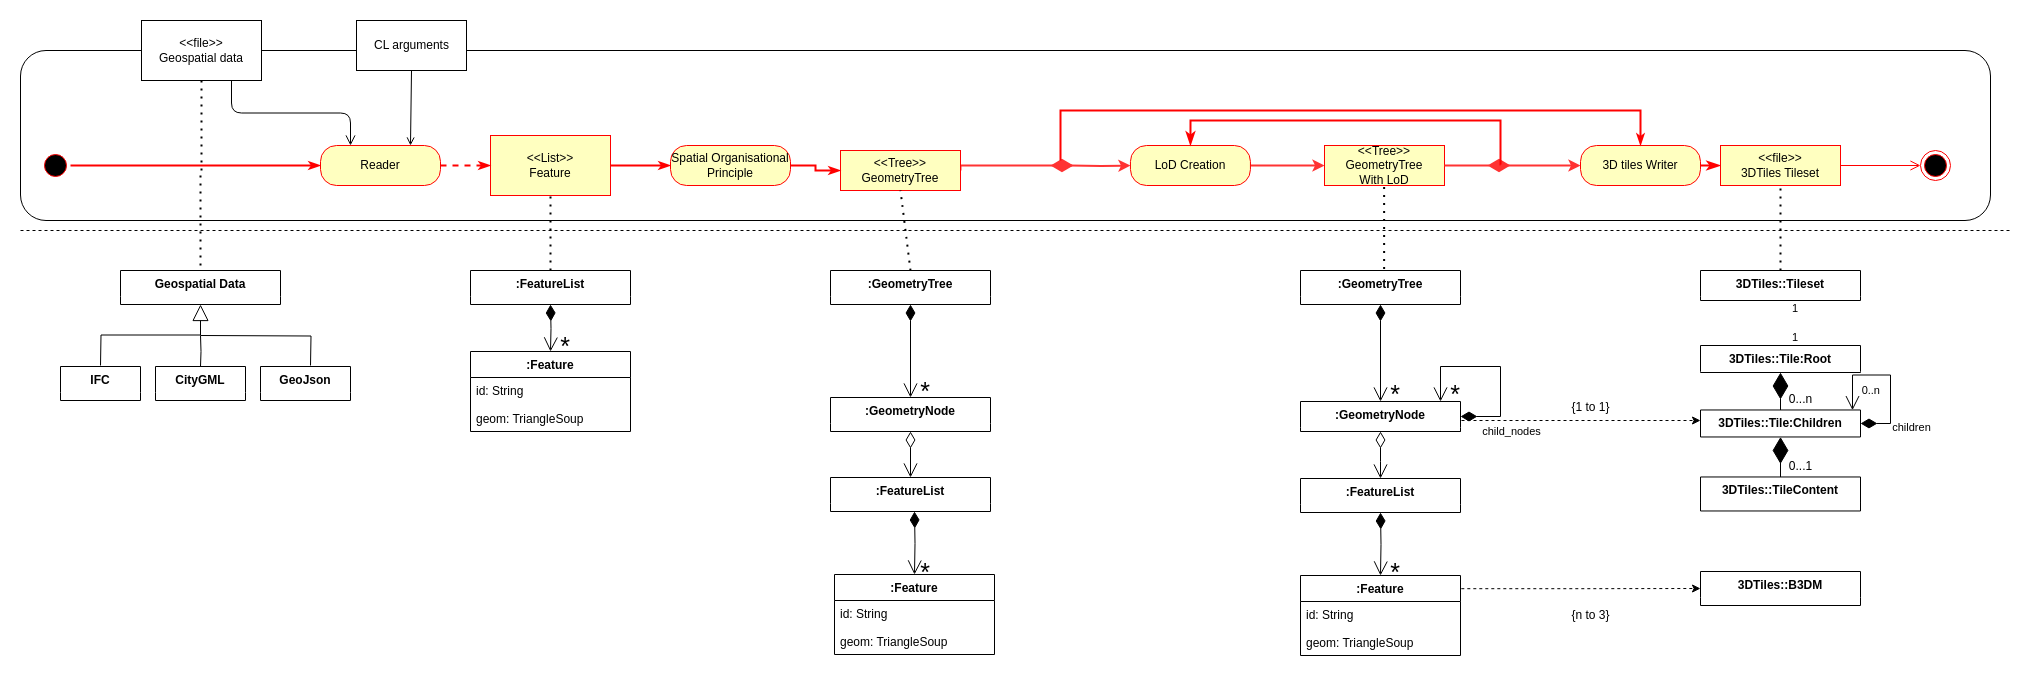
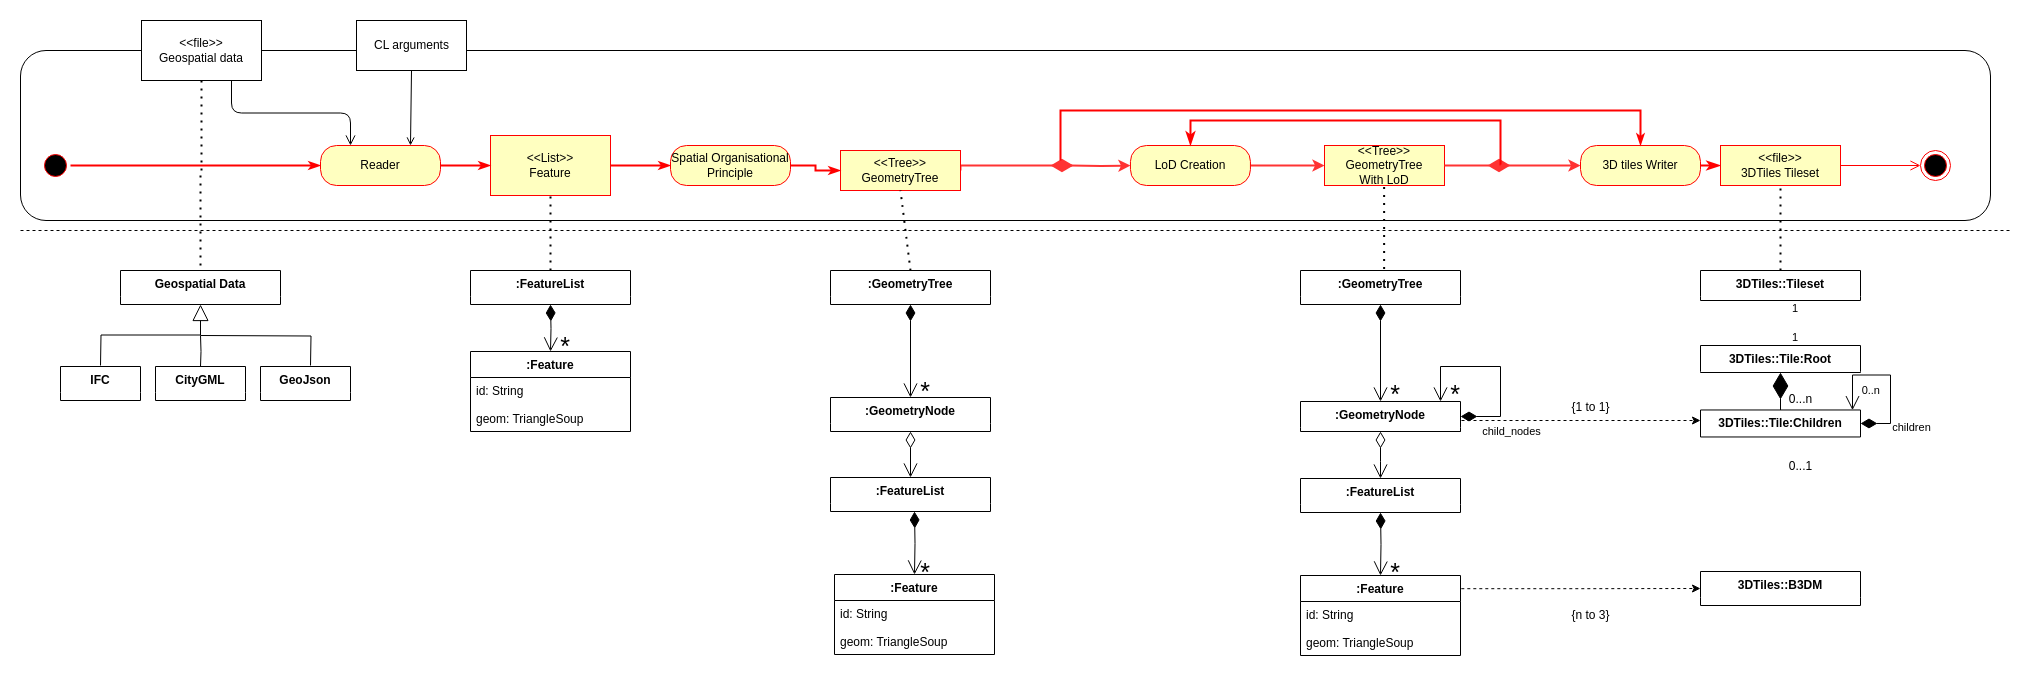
edge "Reader" -> "<<List>> Feature": style dashed -> solid
edge "3DTiles::TileContent" -> "3DTiles::Tile:Children": removed
node "3DTiles::TileContent": removed
